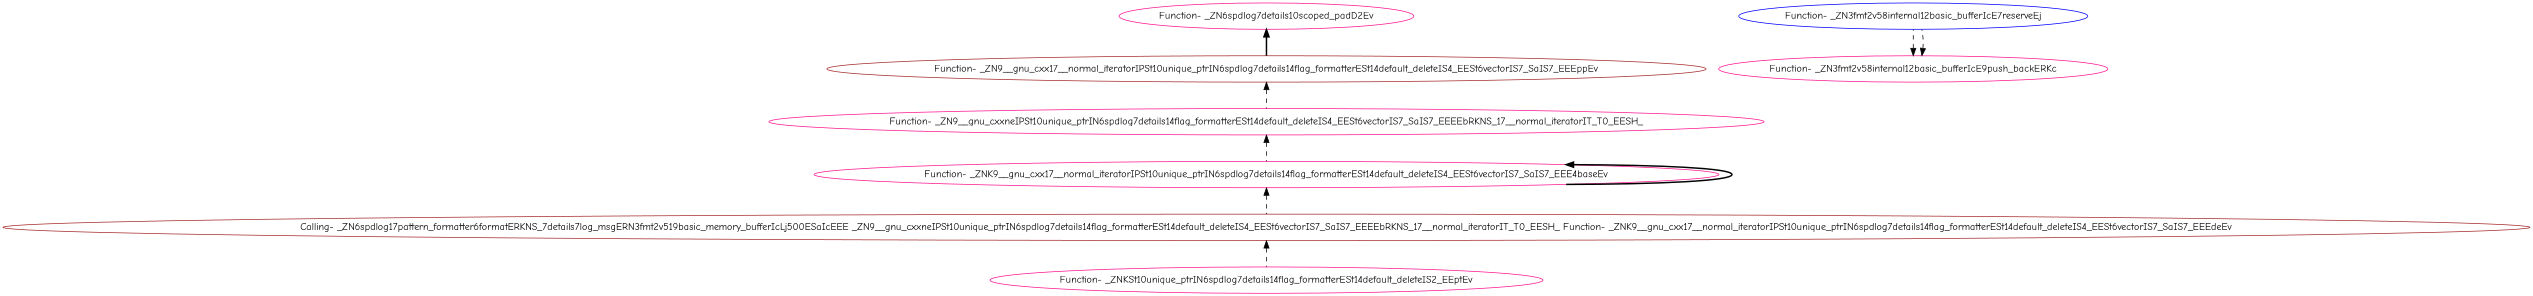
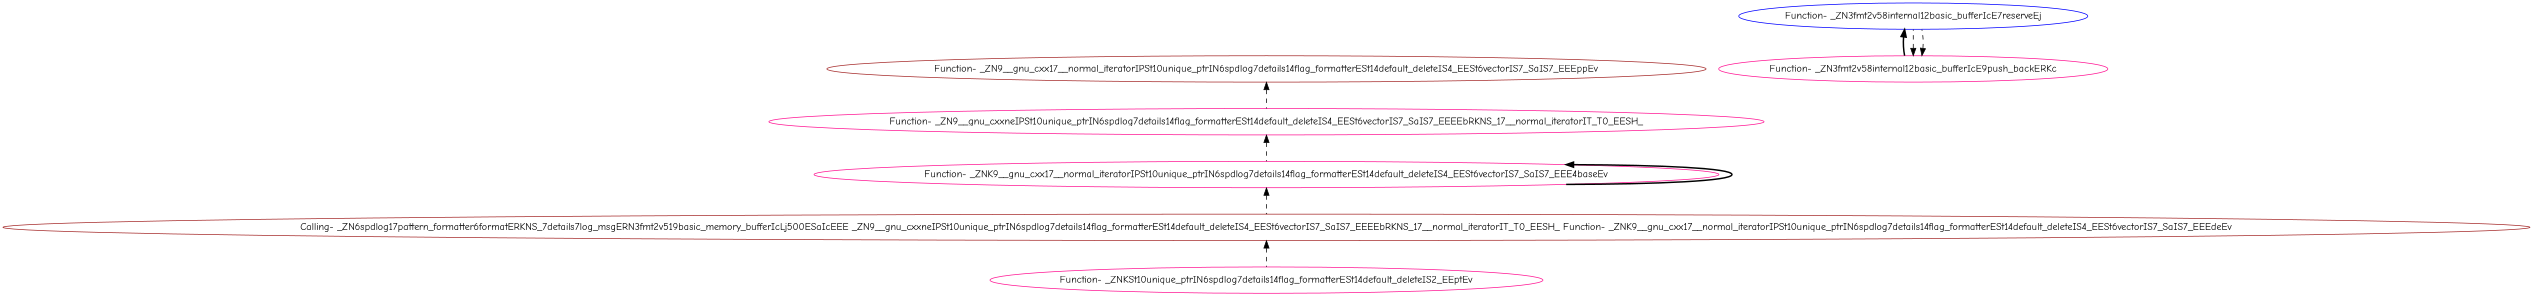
node "Function- _ZN6spdlog7details10scoped_padD2Ev": removed
edge "Function- _ZN3fmt2v58internal12basic_bufferIcE9push_backERKc" -> "Function- _ZN3fmt2v58internal12basic_bufferIcE7reserveEj": added
